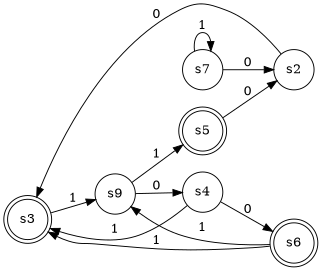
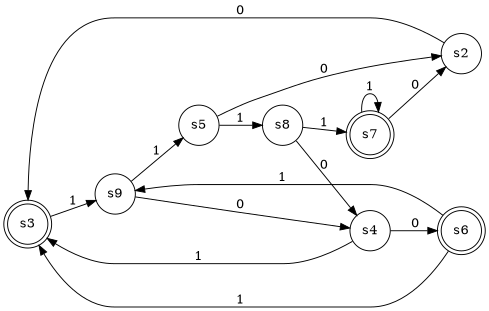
node "s7": shape circle -> doublecircle
node "s8": added
node "s5": shape doublecircle -> circle
